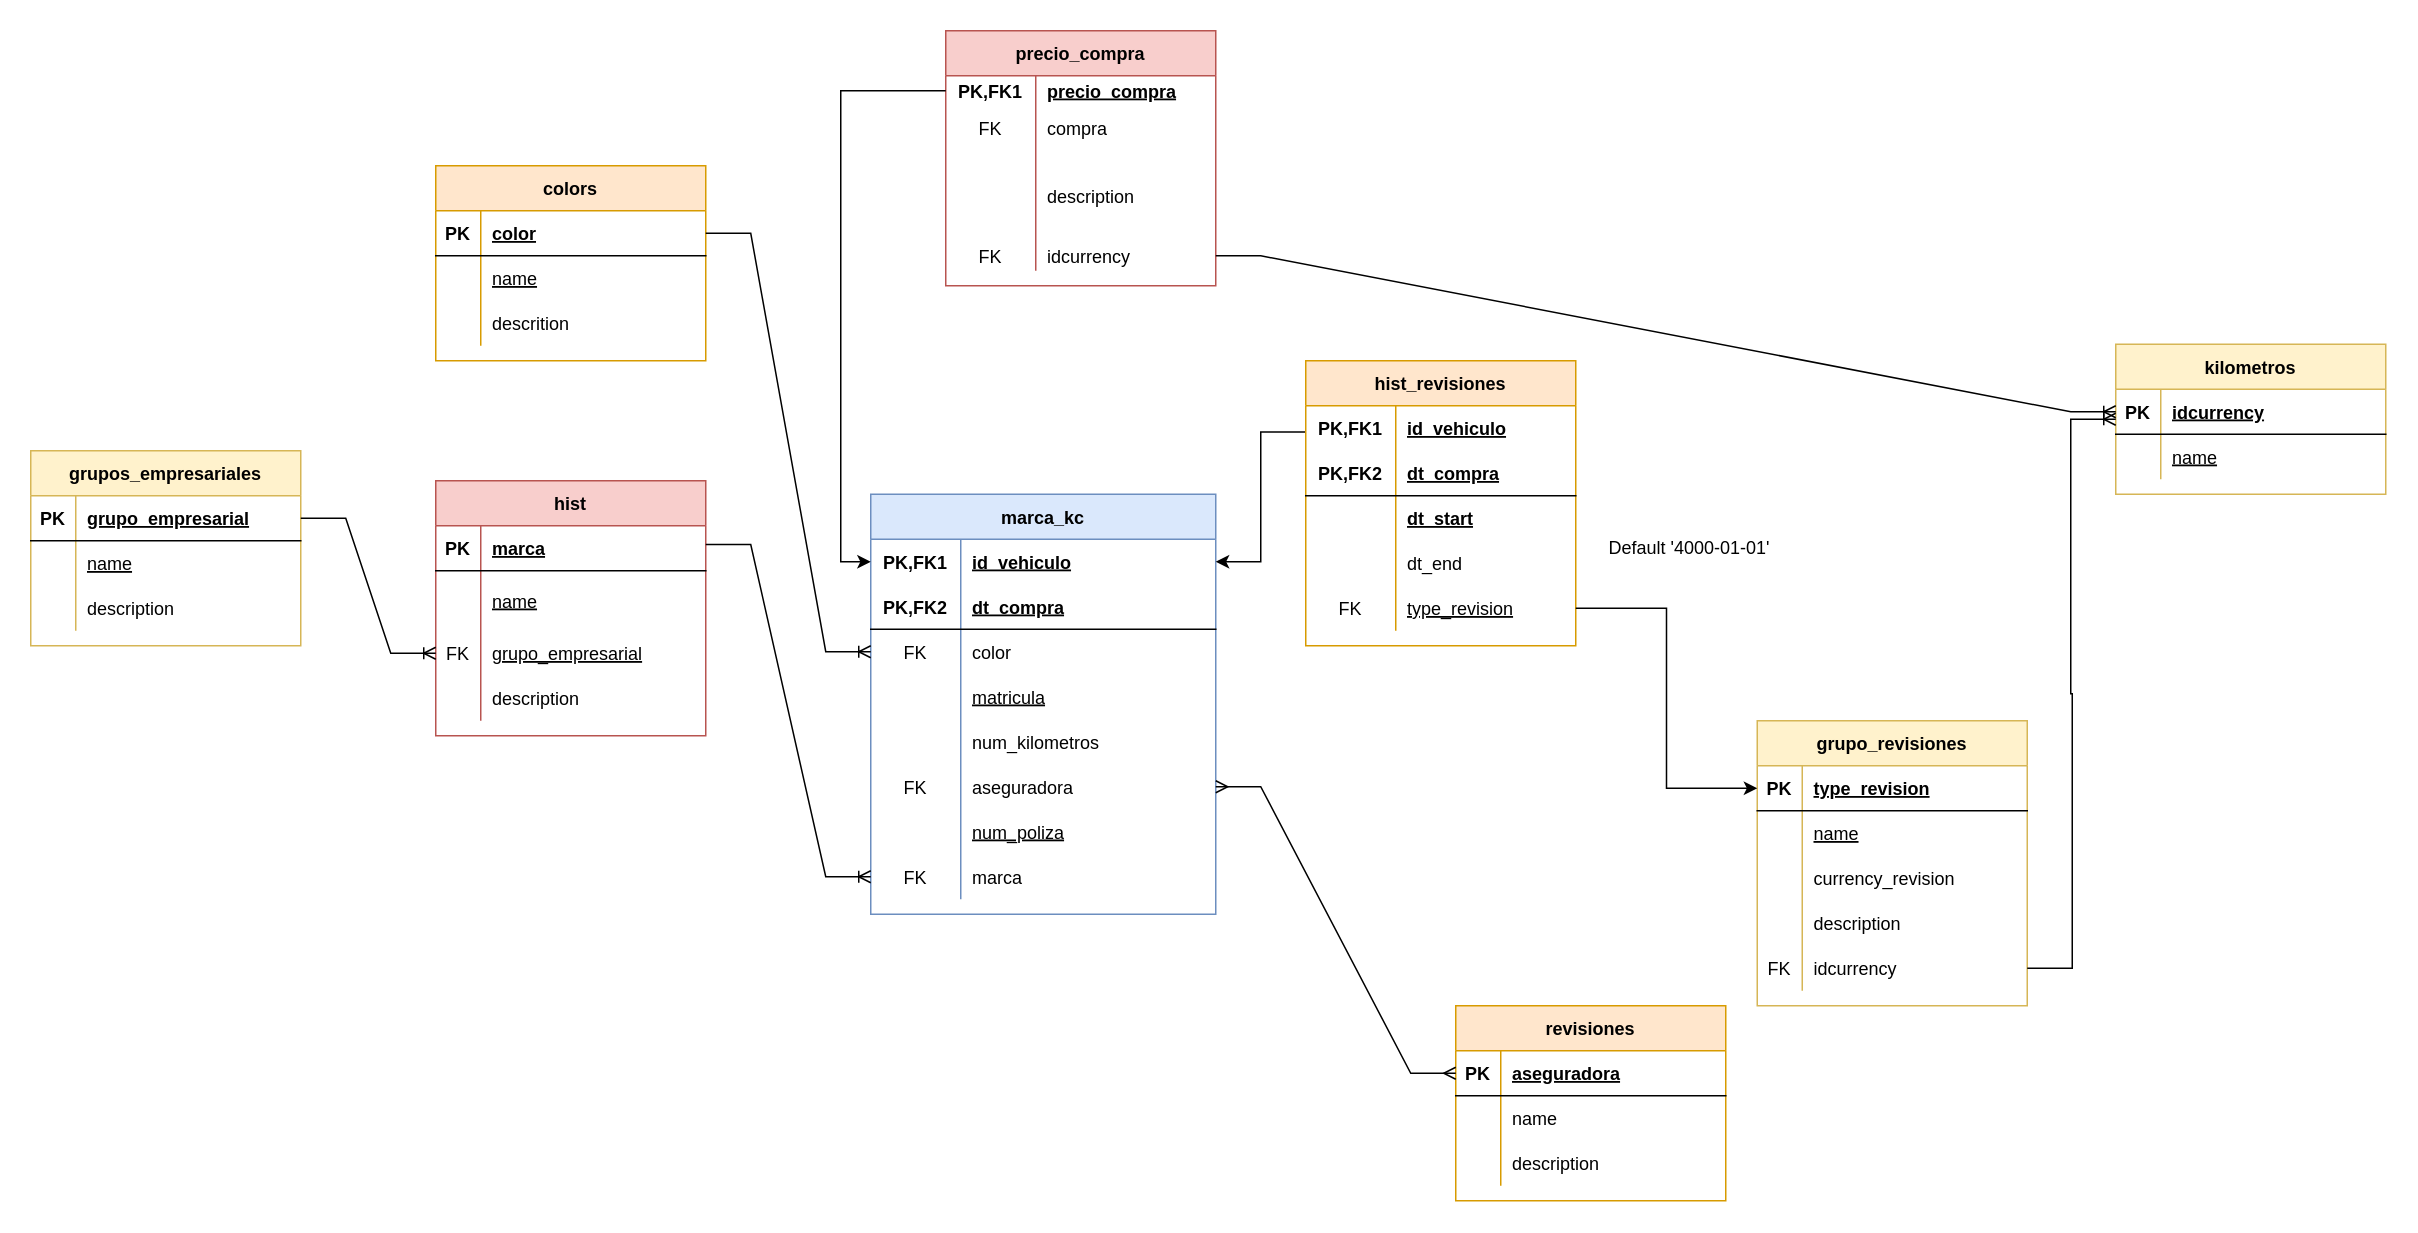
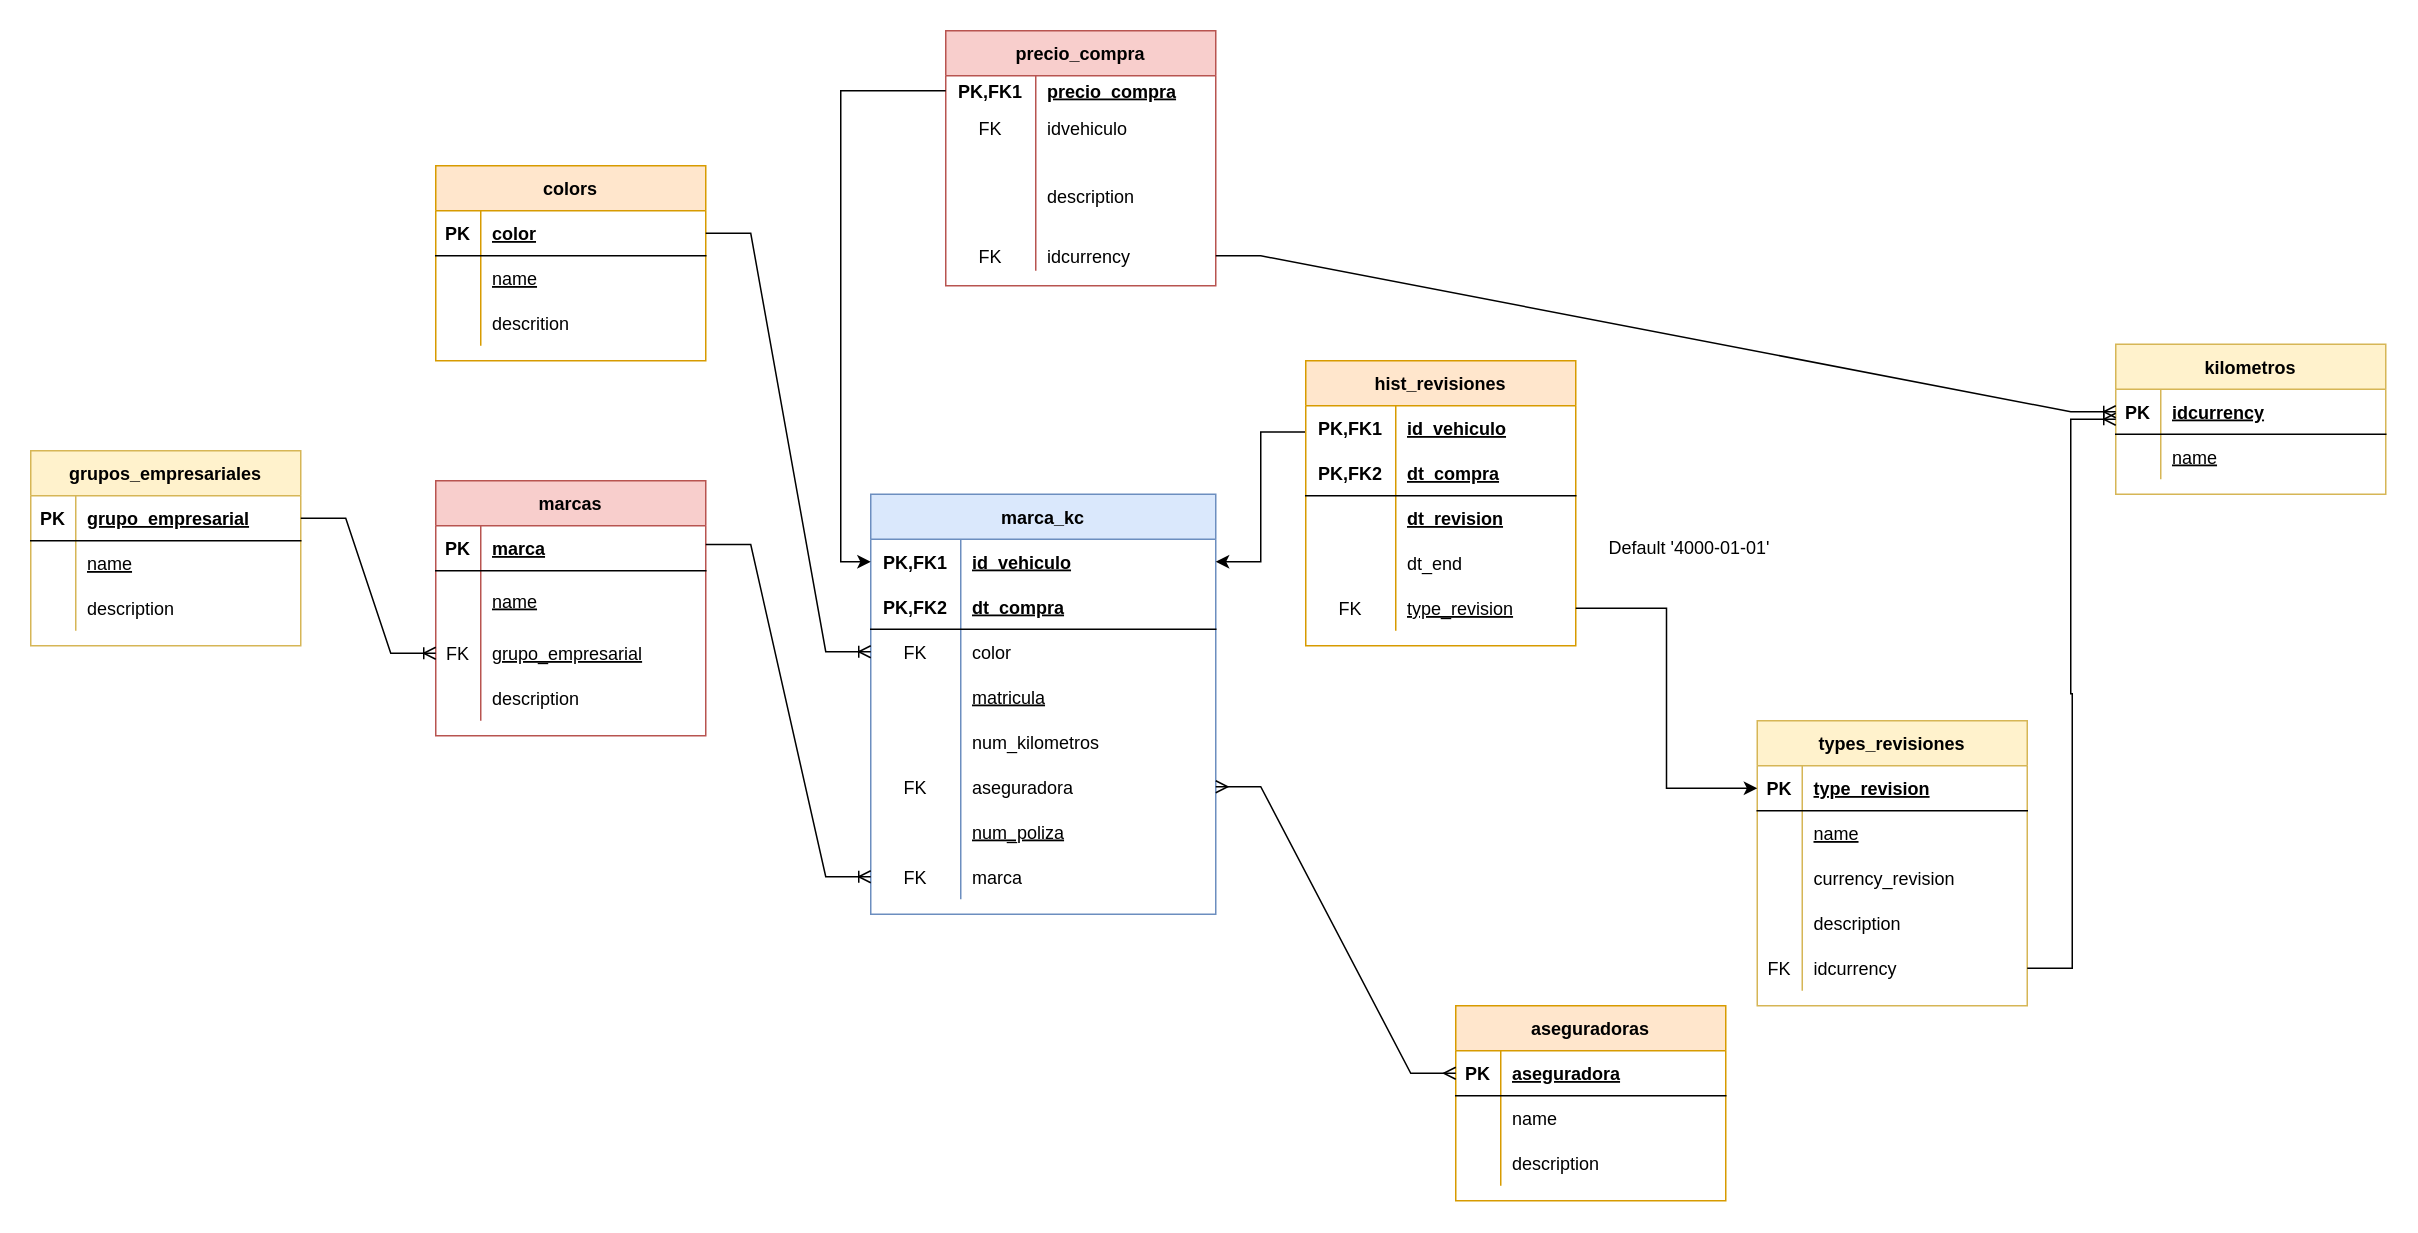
node "compra": label "compra" -> "idvehiculo"
node "hist": label "hist" -> "marcas"
node "dt_start": label "dt_start" -> "dt_revision"
node "grupo_revisiones": label "grupo_revisiones" -> "types_revisiones"
node "revisiones": label "revisiones" -> "aseguradoras"
